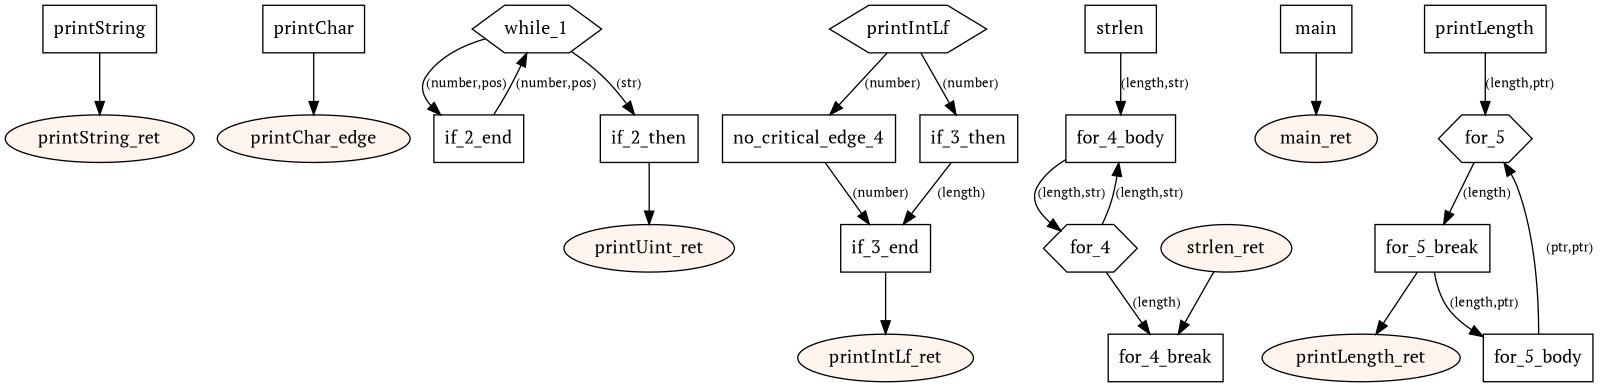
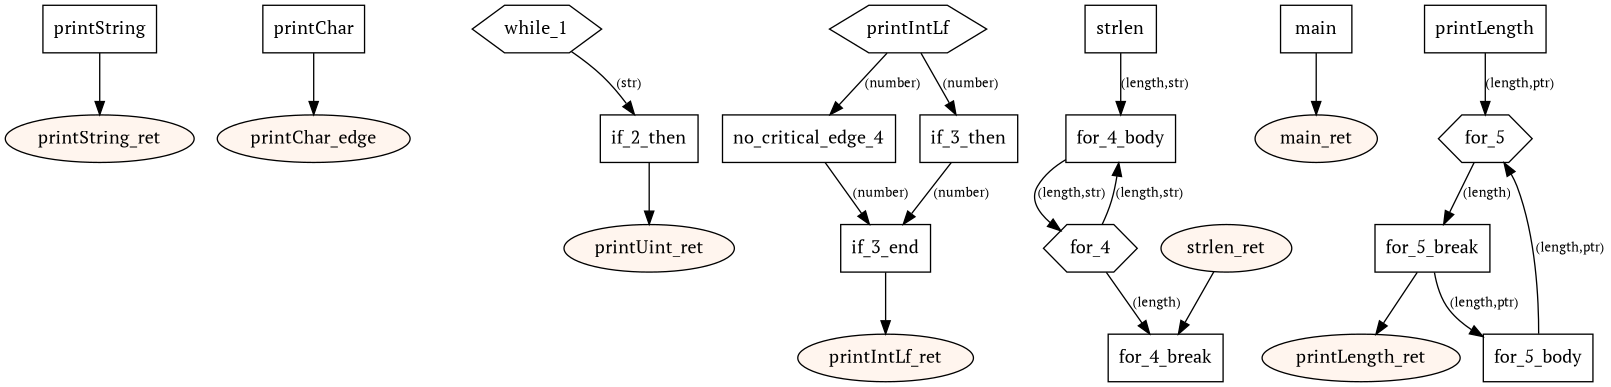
node "if_2_end": removed
edge "if_3_then" -> "if_3_end": label "(length)" -> "(number)"
edge "for_5_body" -> "for_5": label "(ptr,ptr)" -> "(length,ptr)"
